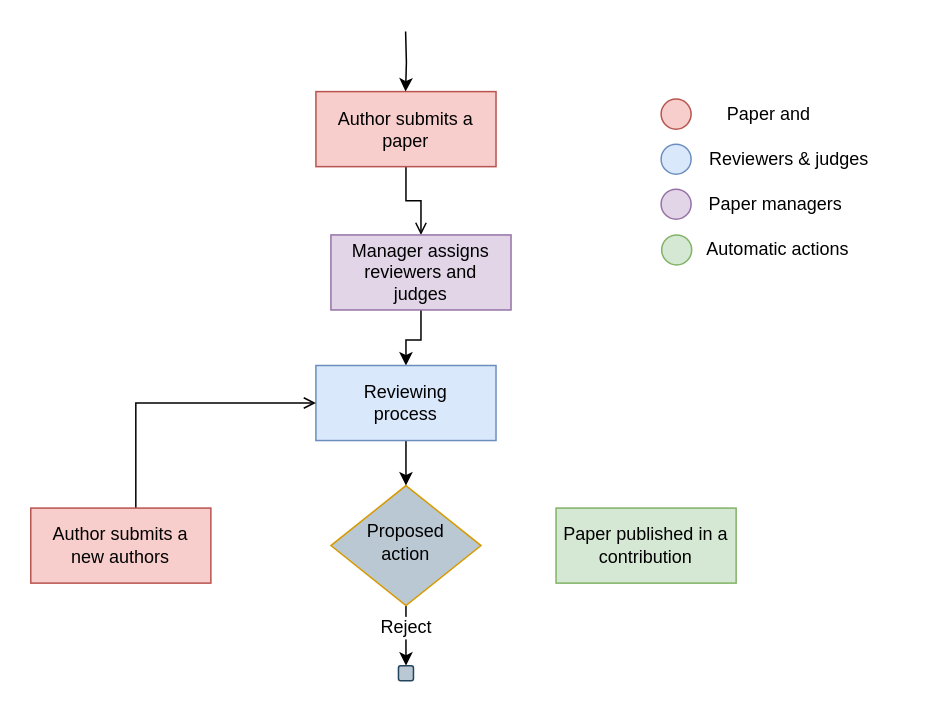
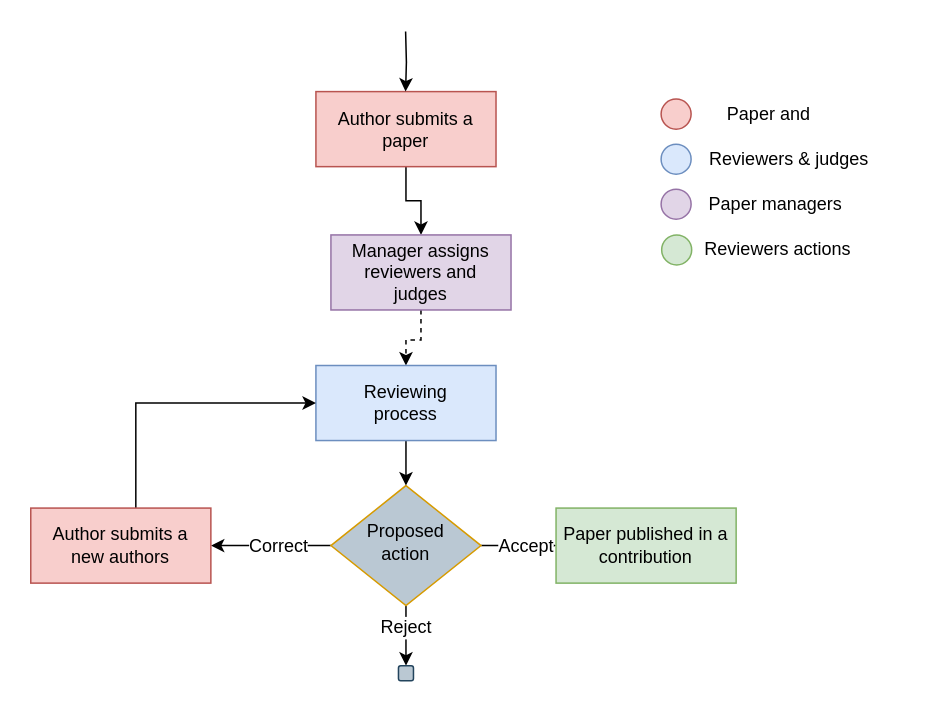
edge "Author submits a paper" -> "Manager assigns reviewers and judges": arrowhead open -> classic
node "Automatic actions": label "Automatic actions" -> "Reviewers actions"
edge "Manager assigns reviewers and judges" -> "Reviewing process": style solid -> dashed
edge "Author submits a new authors" -> "Reviewing process": arrowhead open -> classic
edge "Proposed action" -> "Author submits a new authors": added, label "Correct"
edge "Proposed action" -> "Paper published in a contribution": added, label "Accept"
